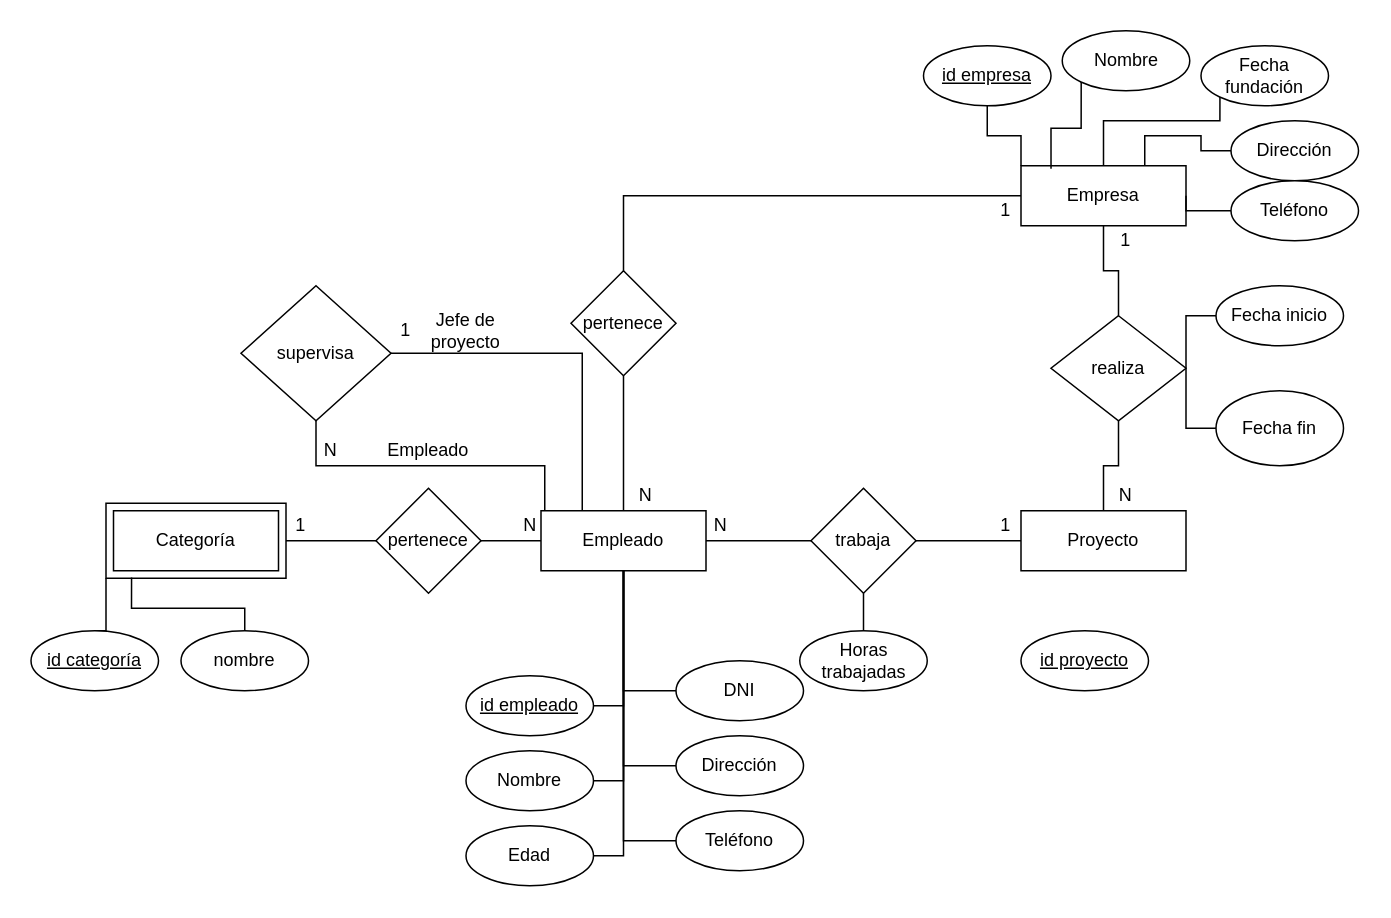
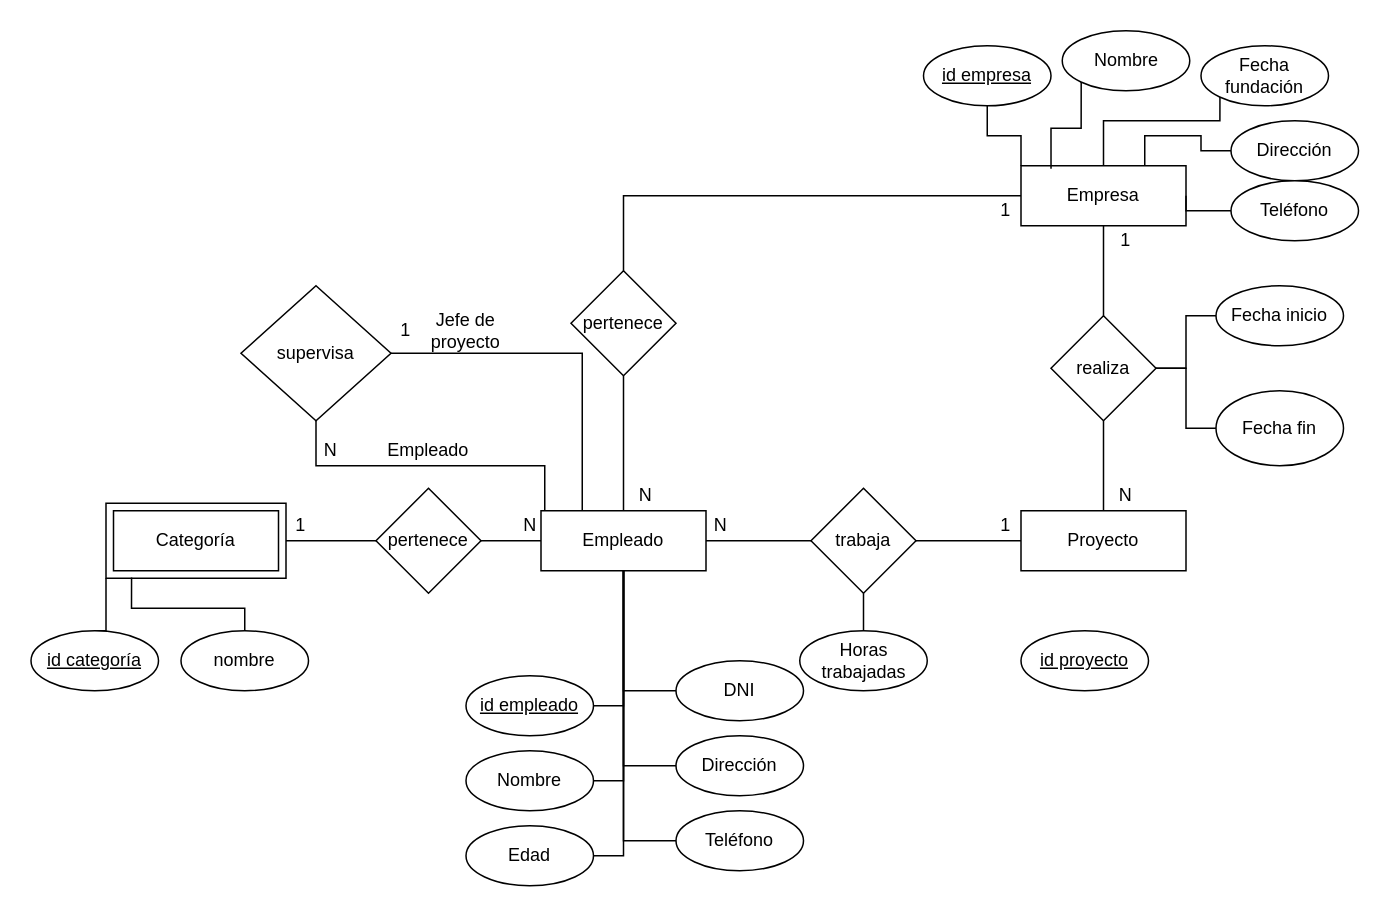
node "realiza": size 135x105 -> 105x105
